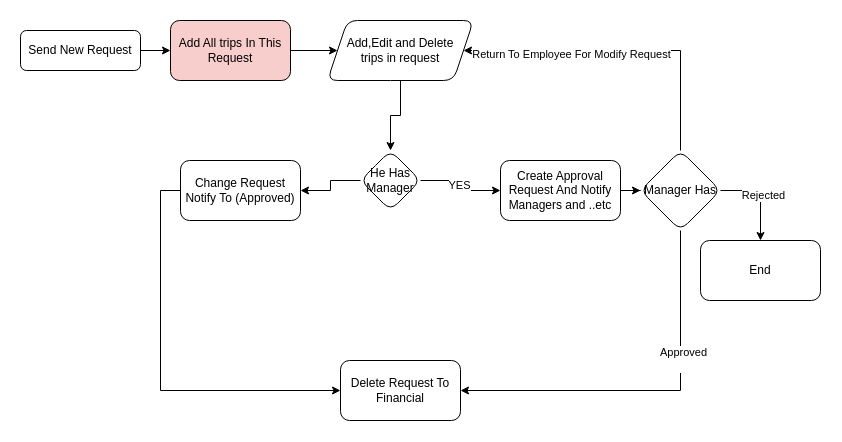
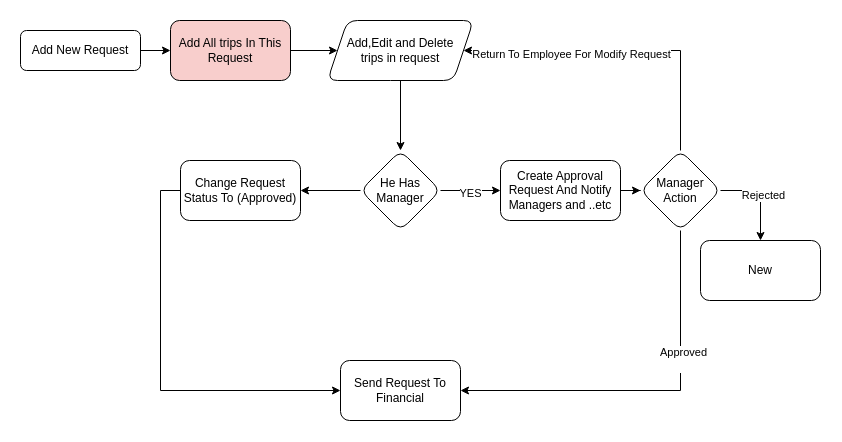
node "Send New Request": label "Send New Request" -> "Add New Request"
node "He Has Manager": size 60x60 -> 80x80
node "Change Request Notify To (Approved)": label "Change Request Notify To (Approved)" -> "Change Request Status To (Approved)"
node "Manager Has": label "Manager Has" -> "Manager Action"
node "End": label "End" -> "New"
node "Delete Request To Financial": label "Delete Request To Financial" -> "Send Request To Financial"
